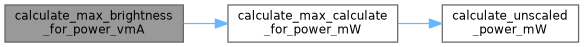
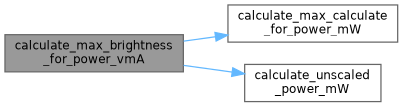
edge "calculate_max_calculate _for_power_mW" -> "calculate_unscaled _power_mW": now "calculate_max_brightness _for_power_vmA" -> "calculate_unscaled _power_mW"
